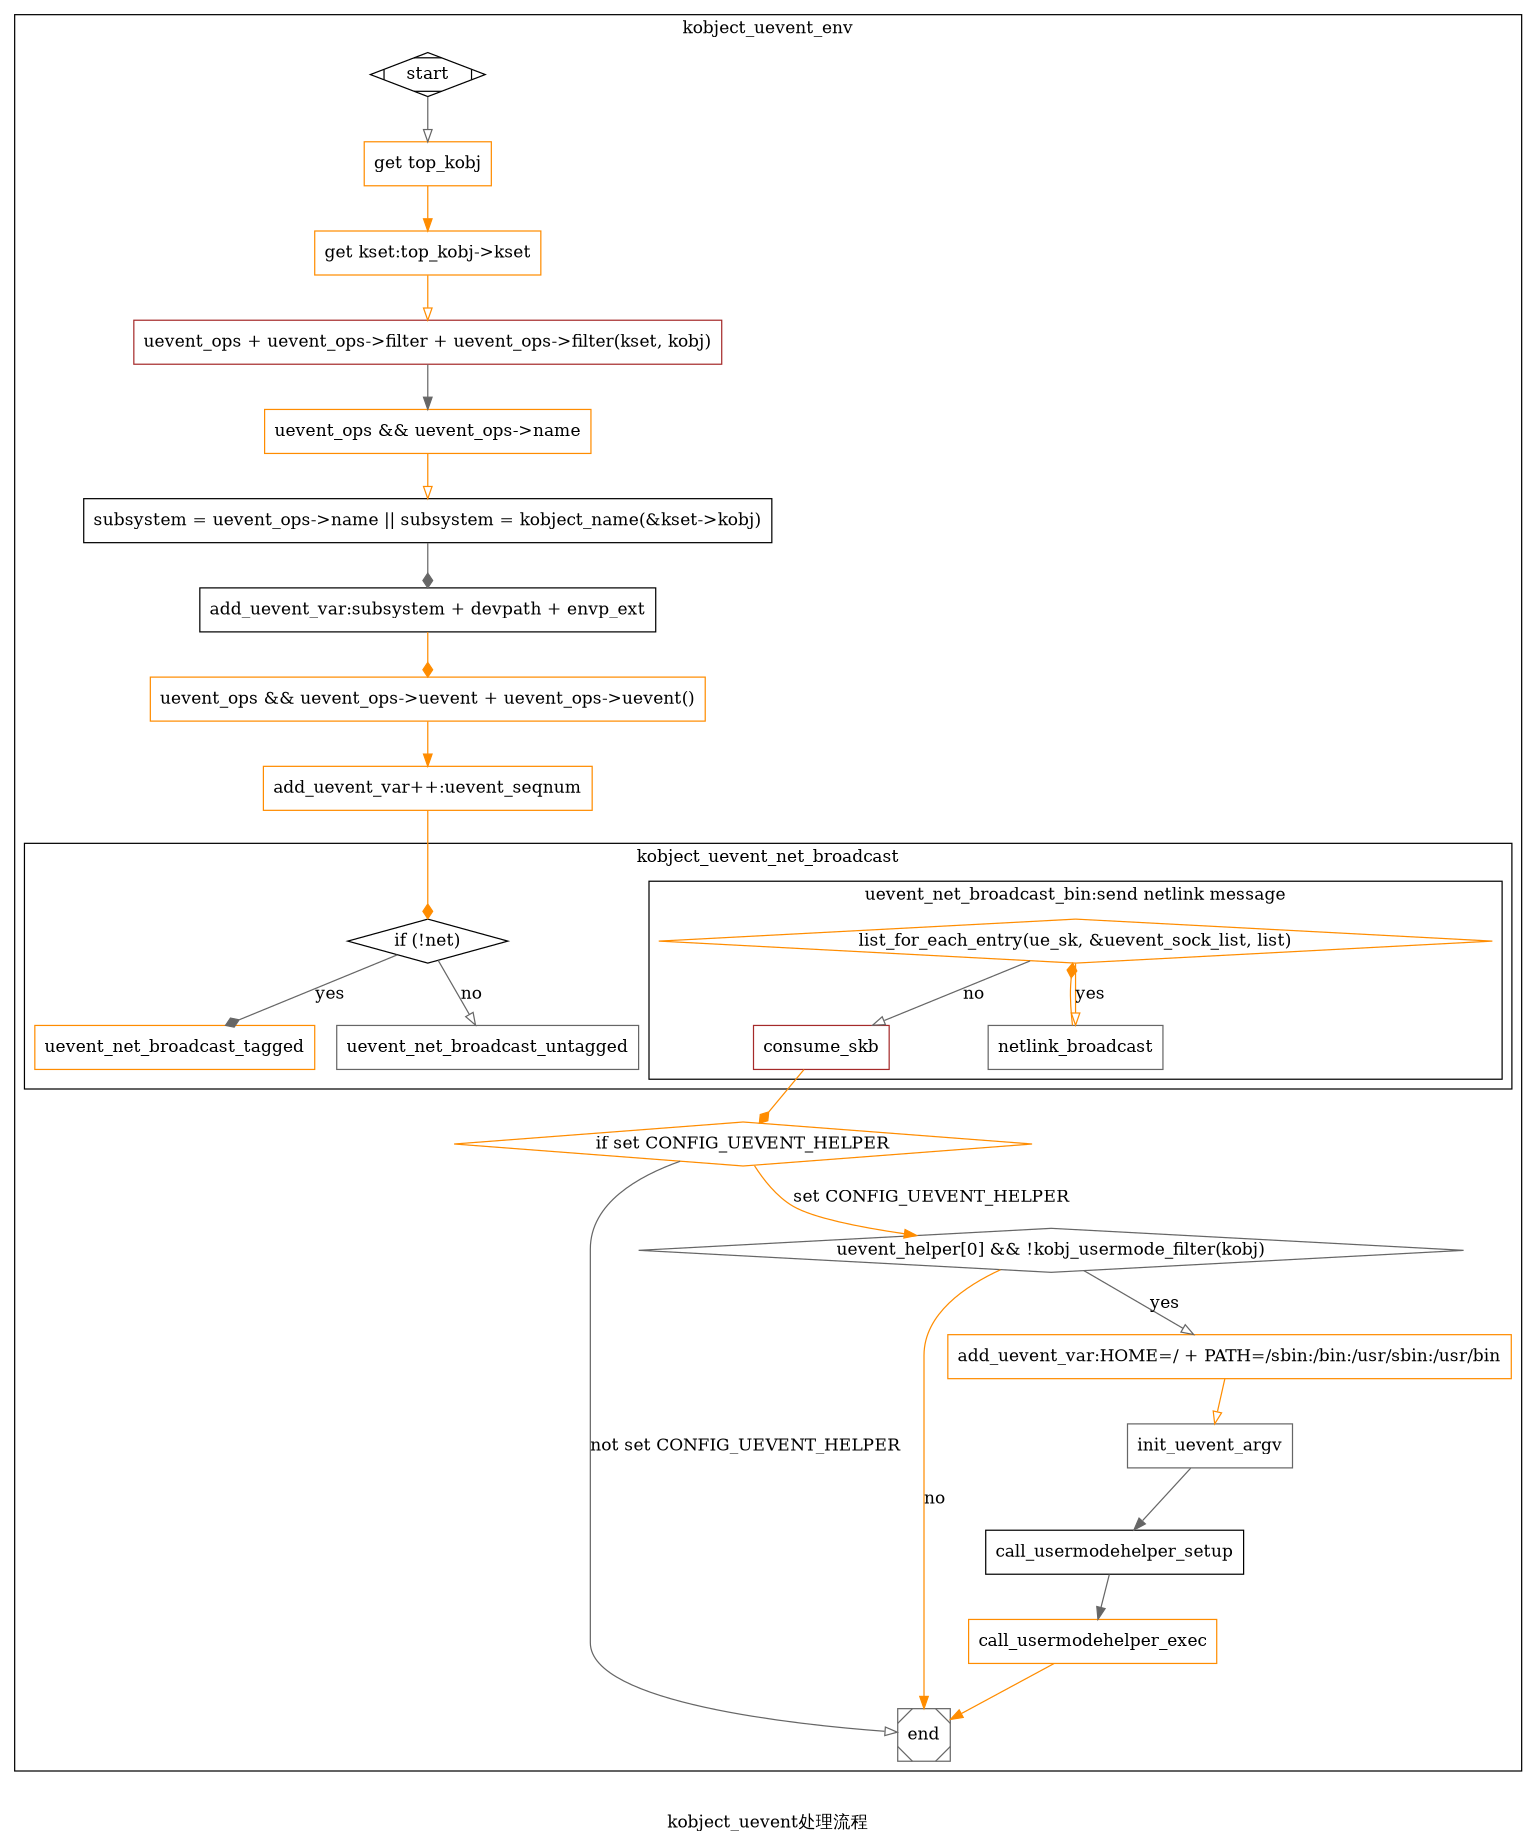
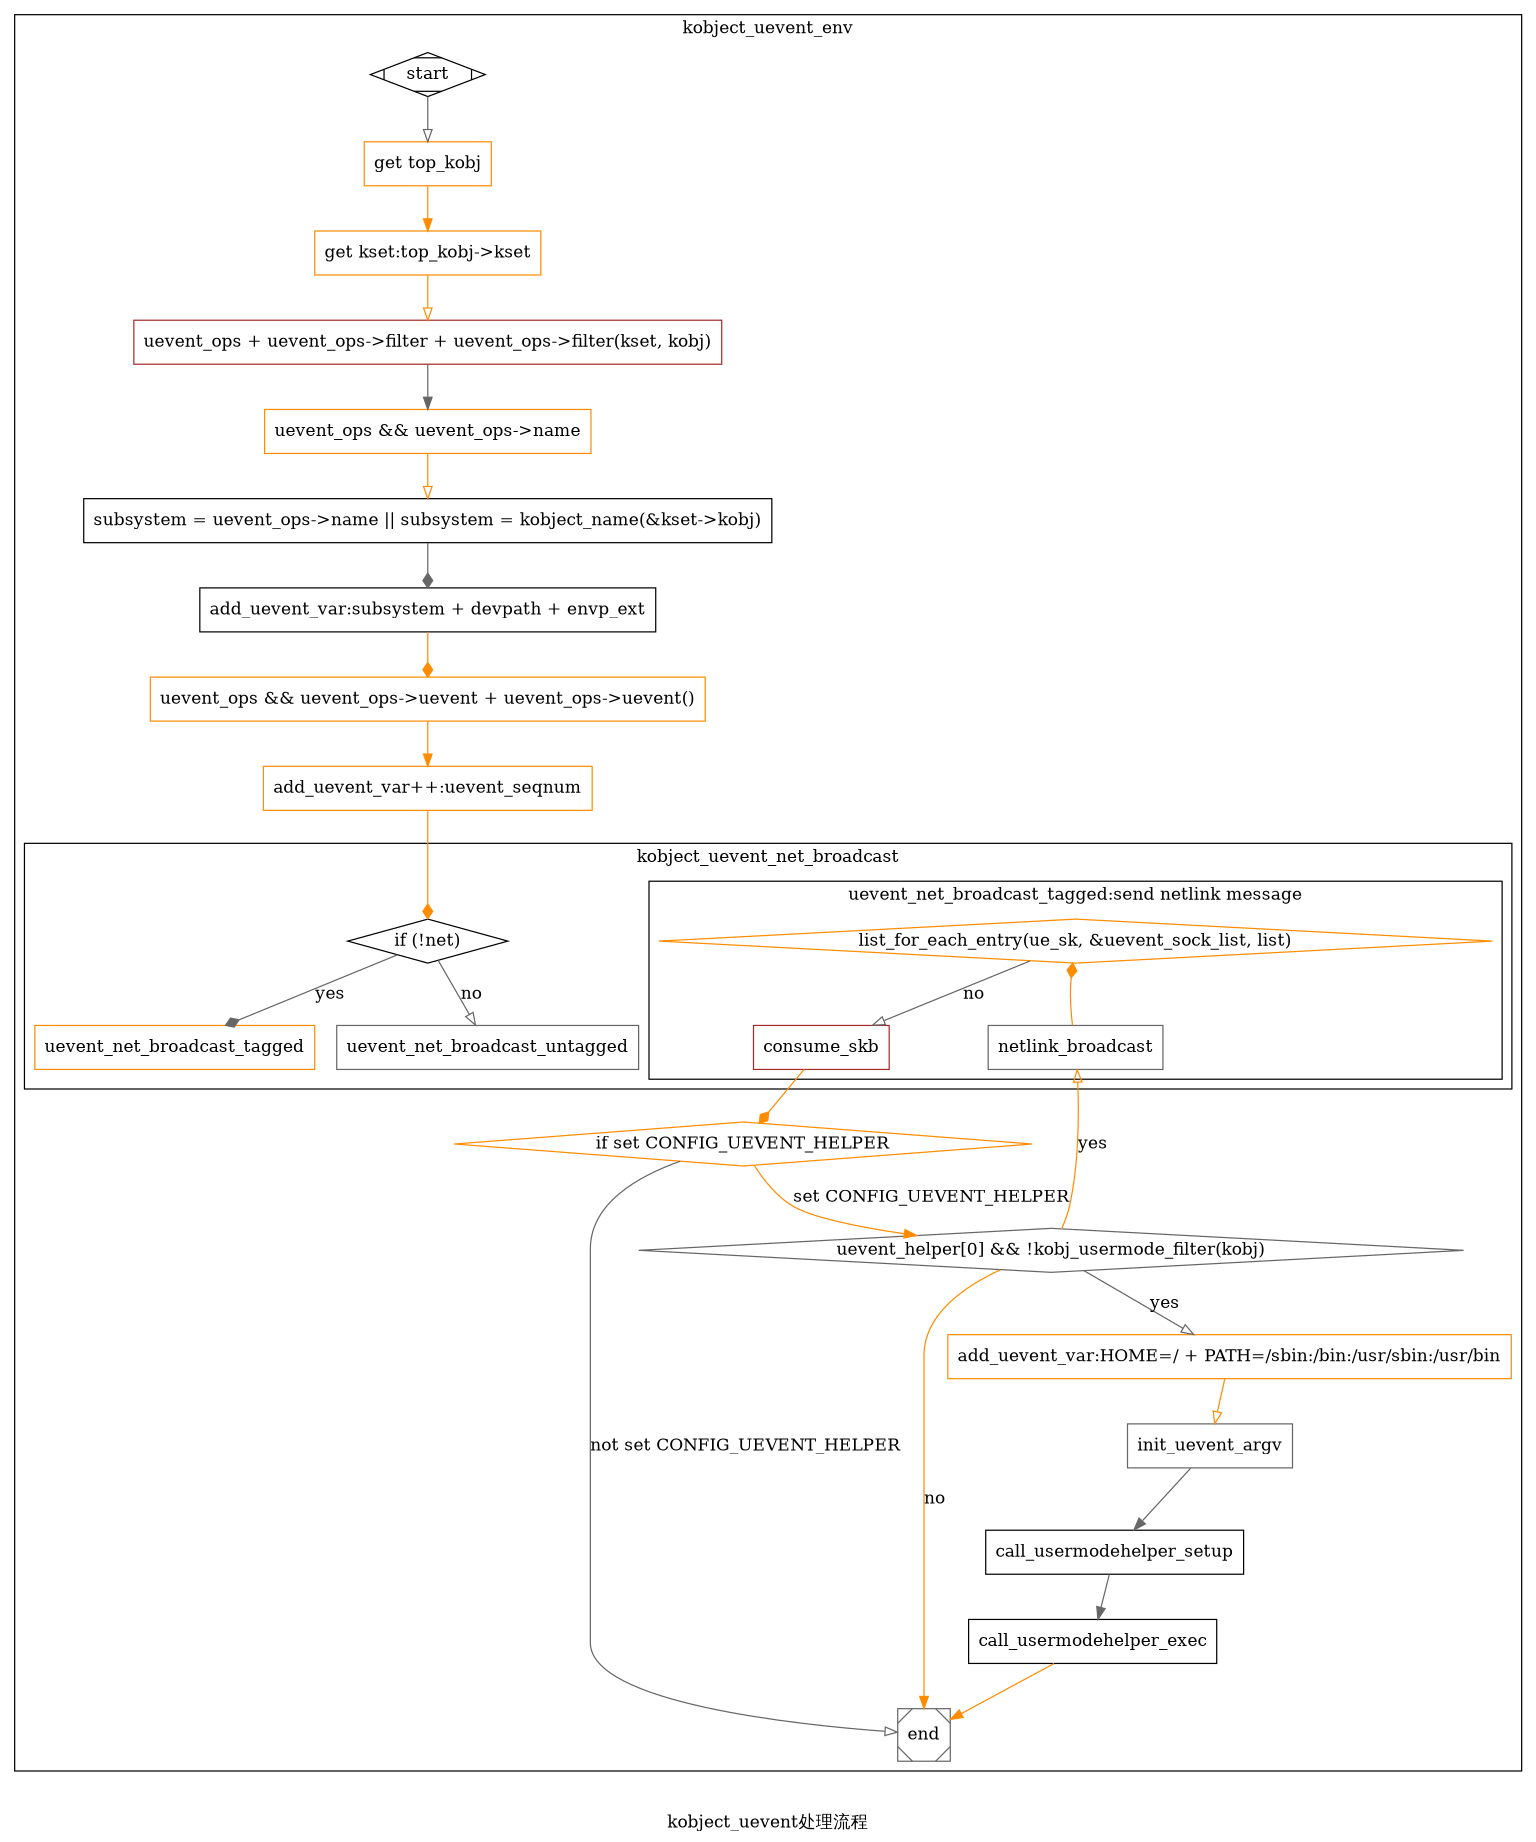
cluster "uevent_net_broadcast_bin:send netlink message": label "uevent_net_broadcast_bin:send netlink message" -> "uevent_net_broadcast_tagged:send netlink message"
edge "list_for_each_entry(ue_sk, &uevent_sock_list, list)" -> "netlink_broadcast": now "uevent_helper[0] && !kobj_usermode_filter(kobj)" -> "netlink_broadcast"
node "call_usermodehelper_exec": color darkorange -> black
